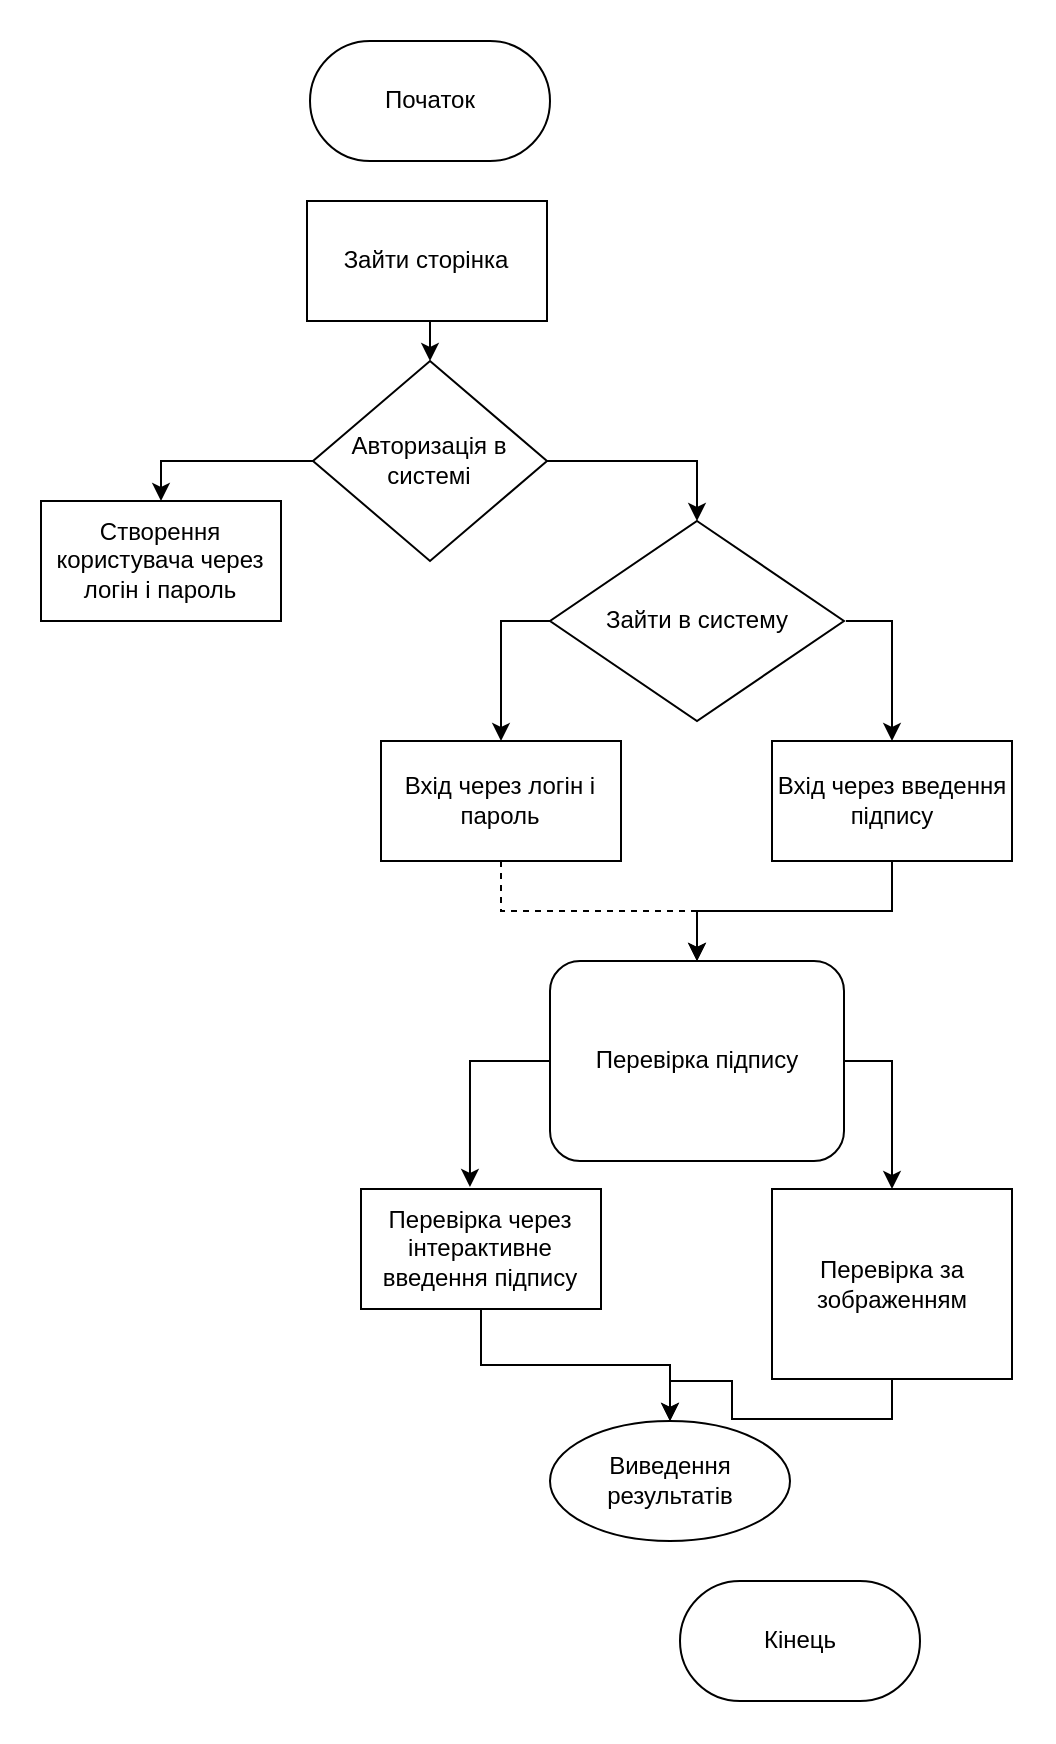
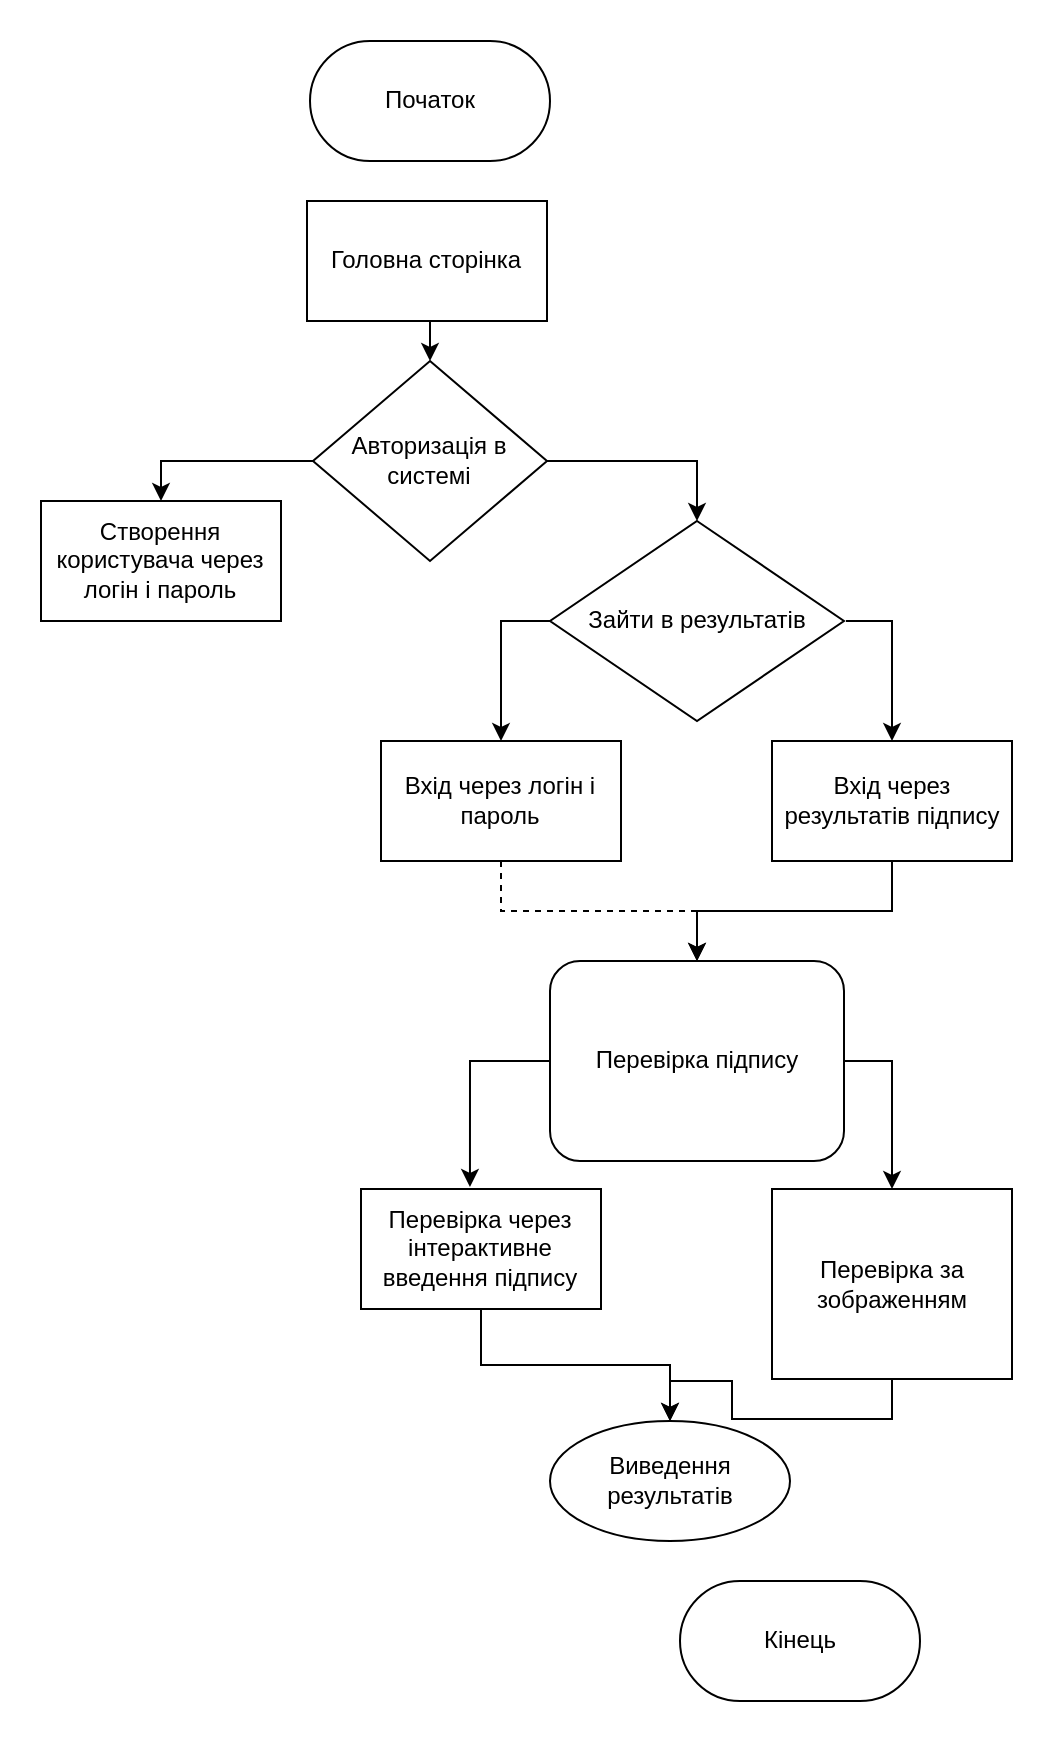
node "Зайти сторінка": label "Зайти сторінка" -> "Головна сторінка"
node "Зайти в систему": label "Зайти в систему" -> "Зайти в результатів"
node "Вхід через введення підпису": label "Вхід через введення підпису" -> "Вхід через результатів підпису"
